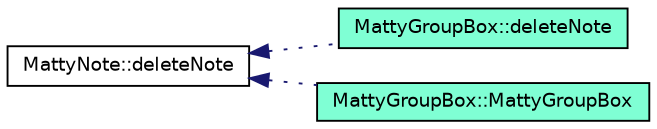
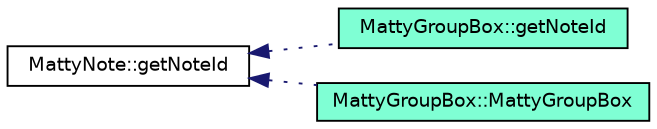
node "MattyGroupBox::deleteNote": label "MattyGroupBox::deleteNote" -> "MattyGroupBox::getNoteId"
node "MattyNote::deleteNote": label "MattyNote::deleteNote" -> "MattyNote::getNoteId"
